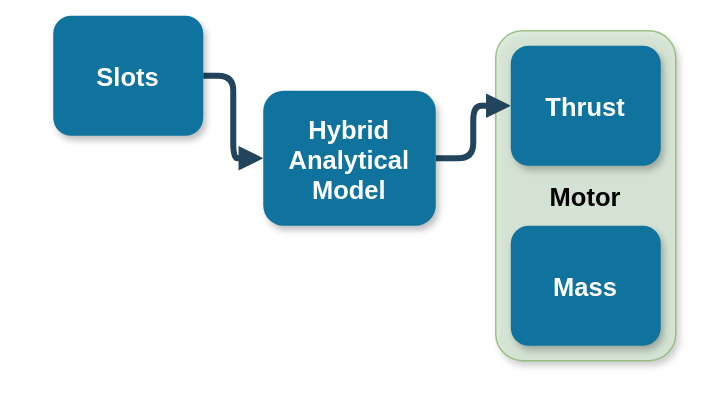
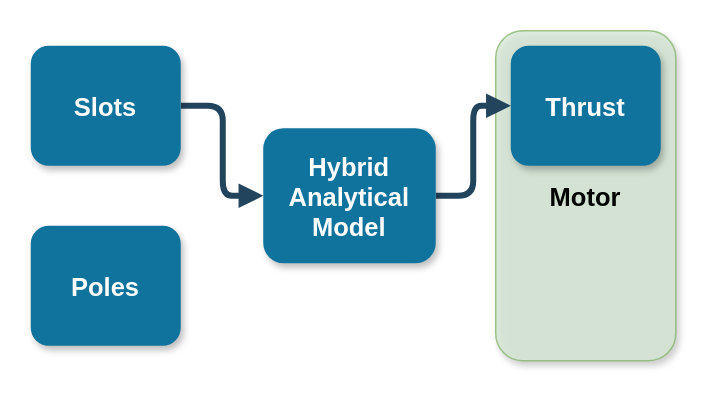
node "Slots": moved (128, 76) -> (106, 106)
node "Hybrid Analytical Model": moved (350, 158) -> (350, 196)
node "Poles": added
node "Mass": removed
